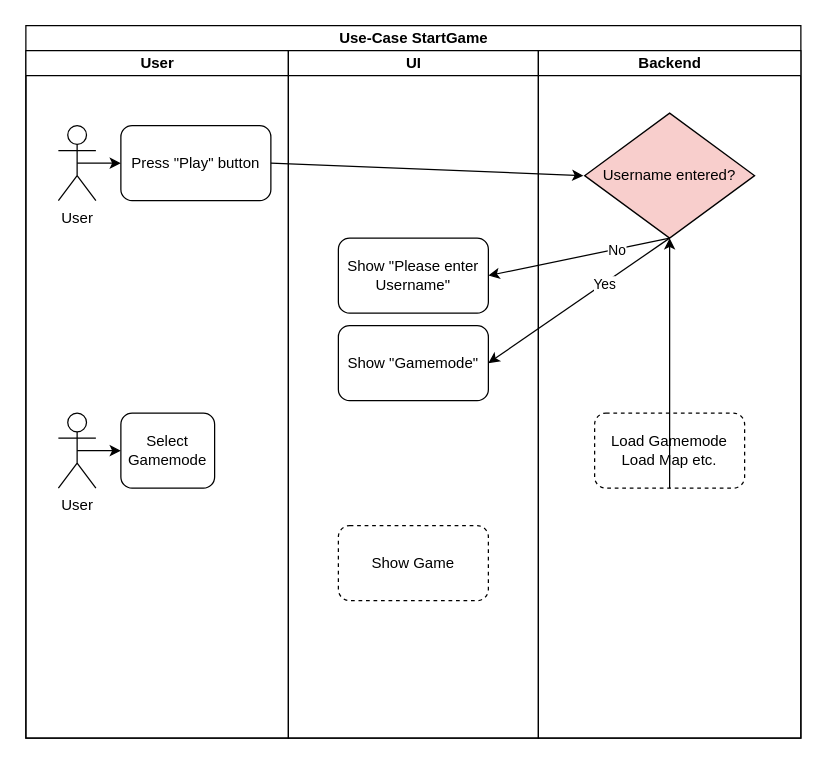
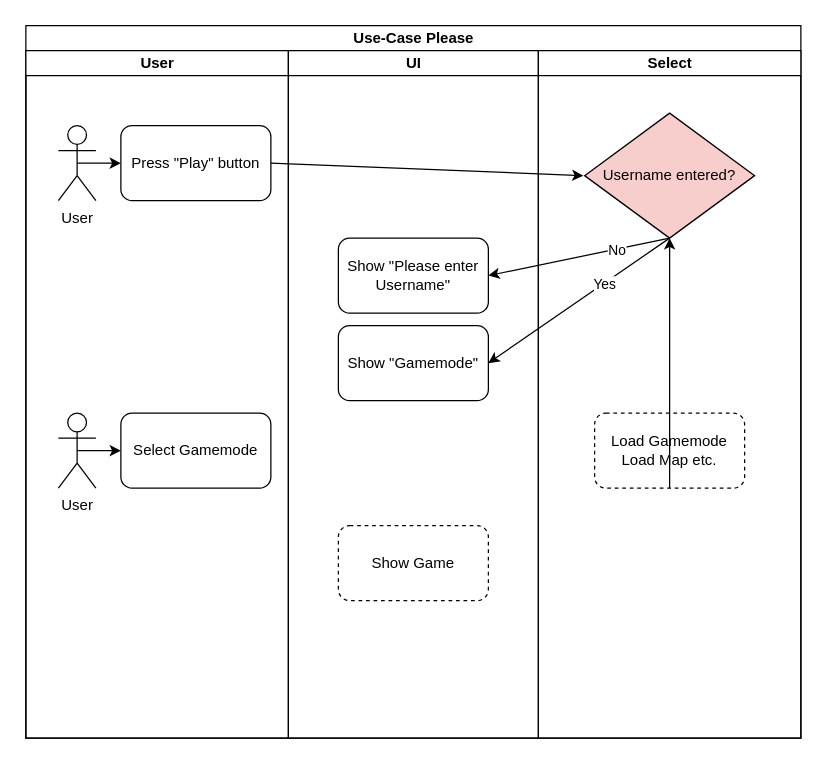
node "Use-Case StartGame": label "Use-Case StartGame" -> "Use-Case Please"
node "Backend": label "Backend" -> "Select"
node "Select Gamemode": size 94x75 -> 150x75
